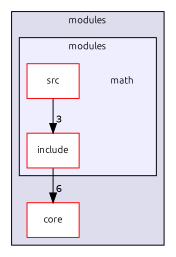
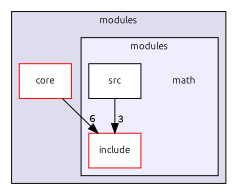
node "src": color red -> black
edge "include" -> "core": reversed
